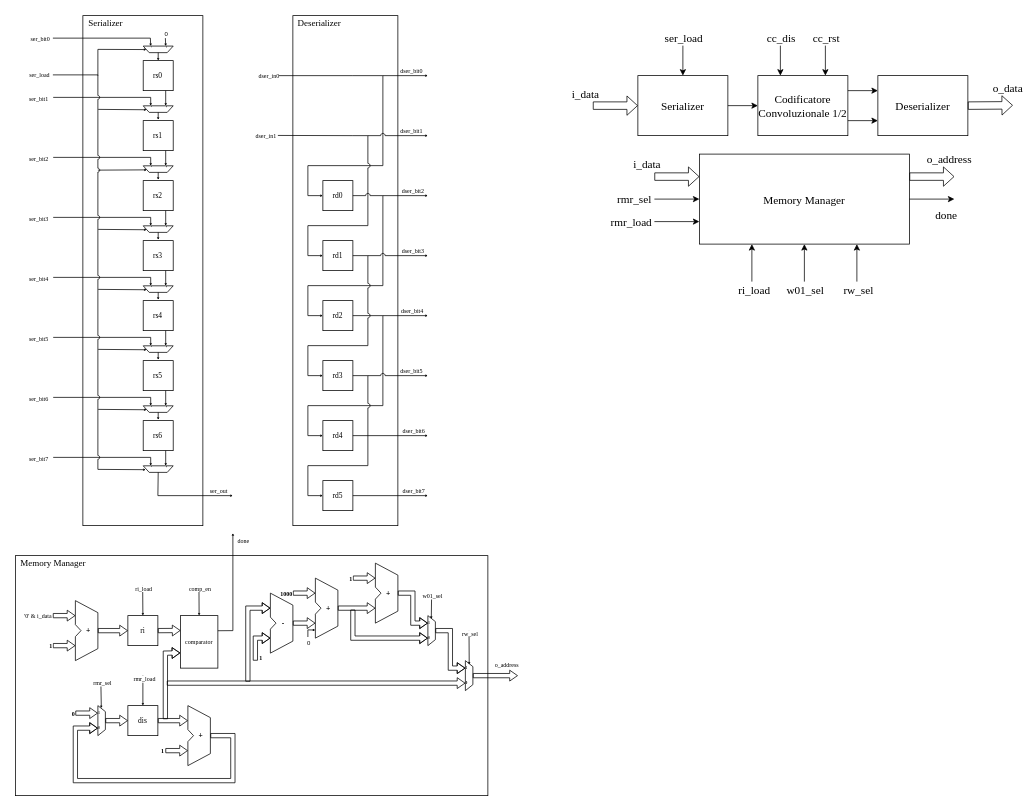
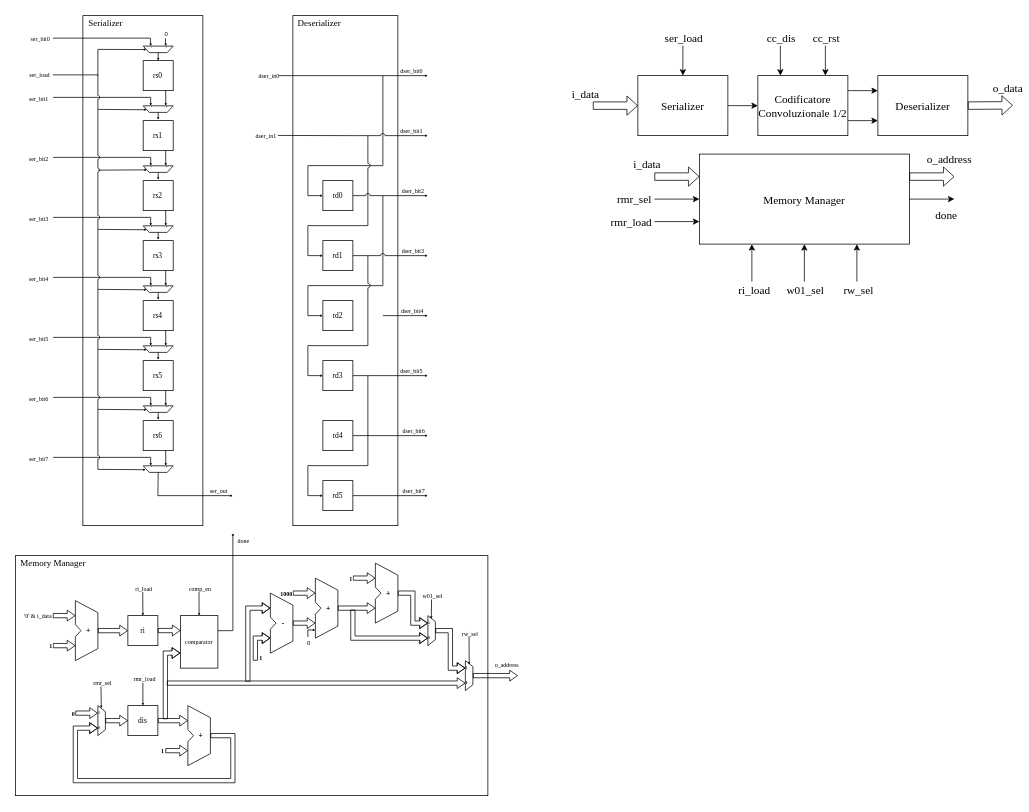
edge "rd2" -> "rd4": removed
